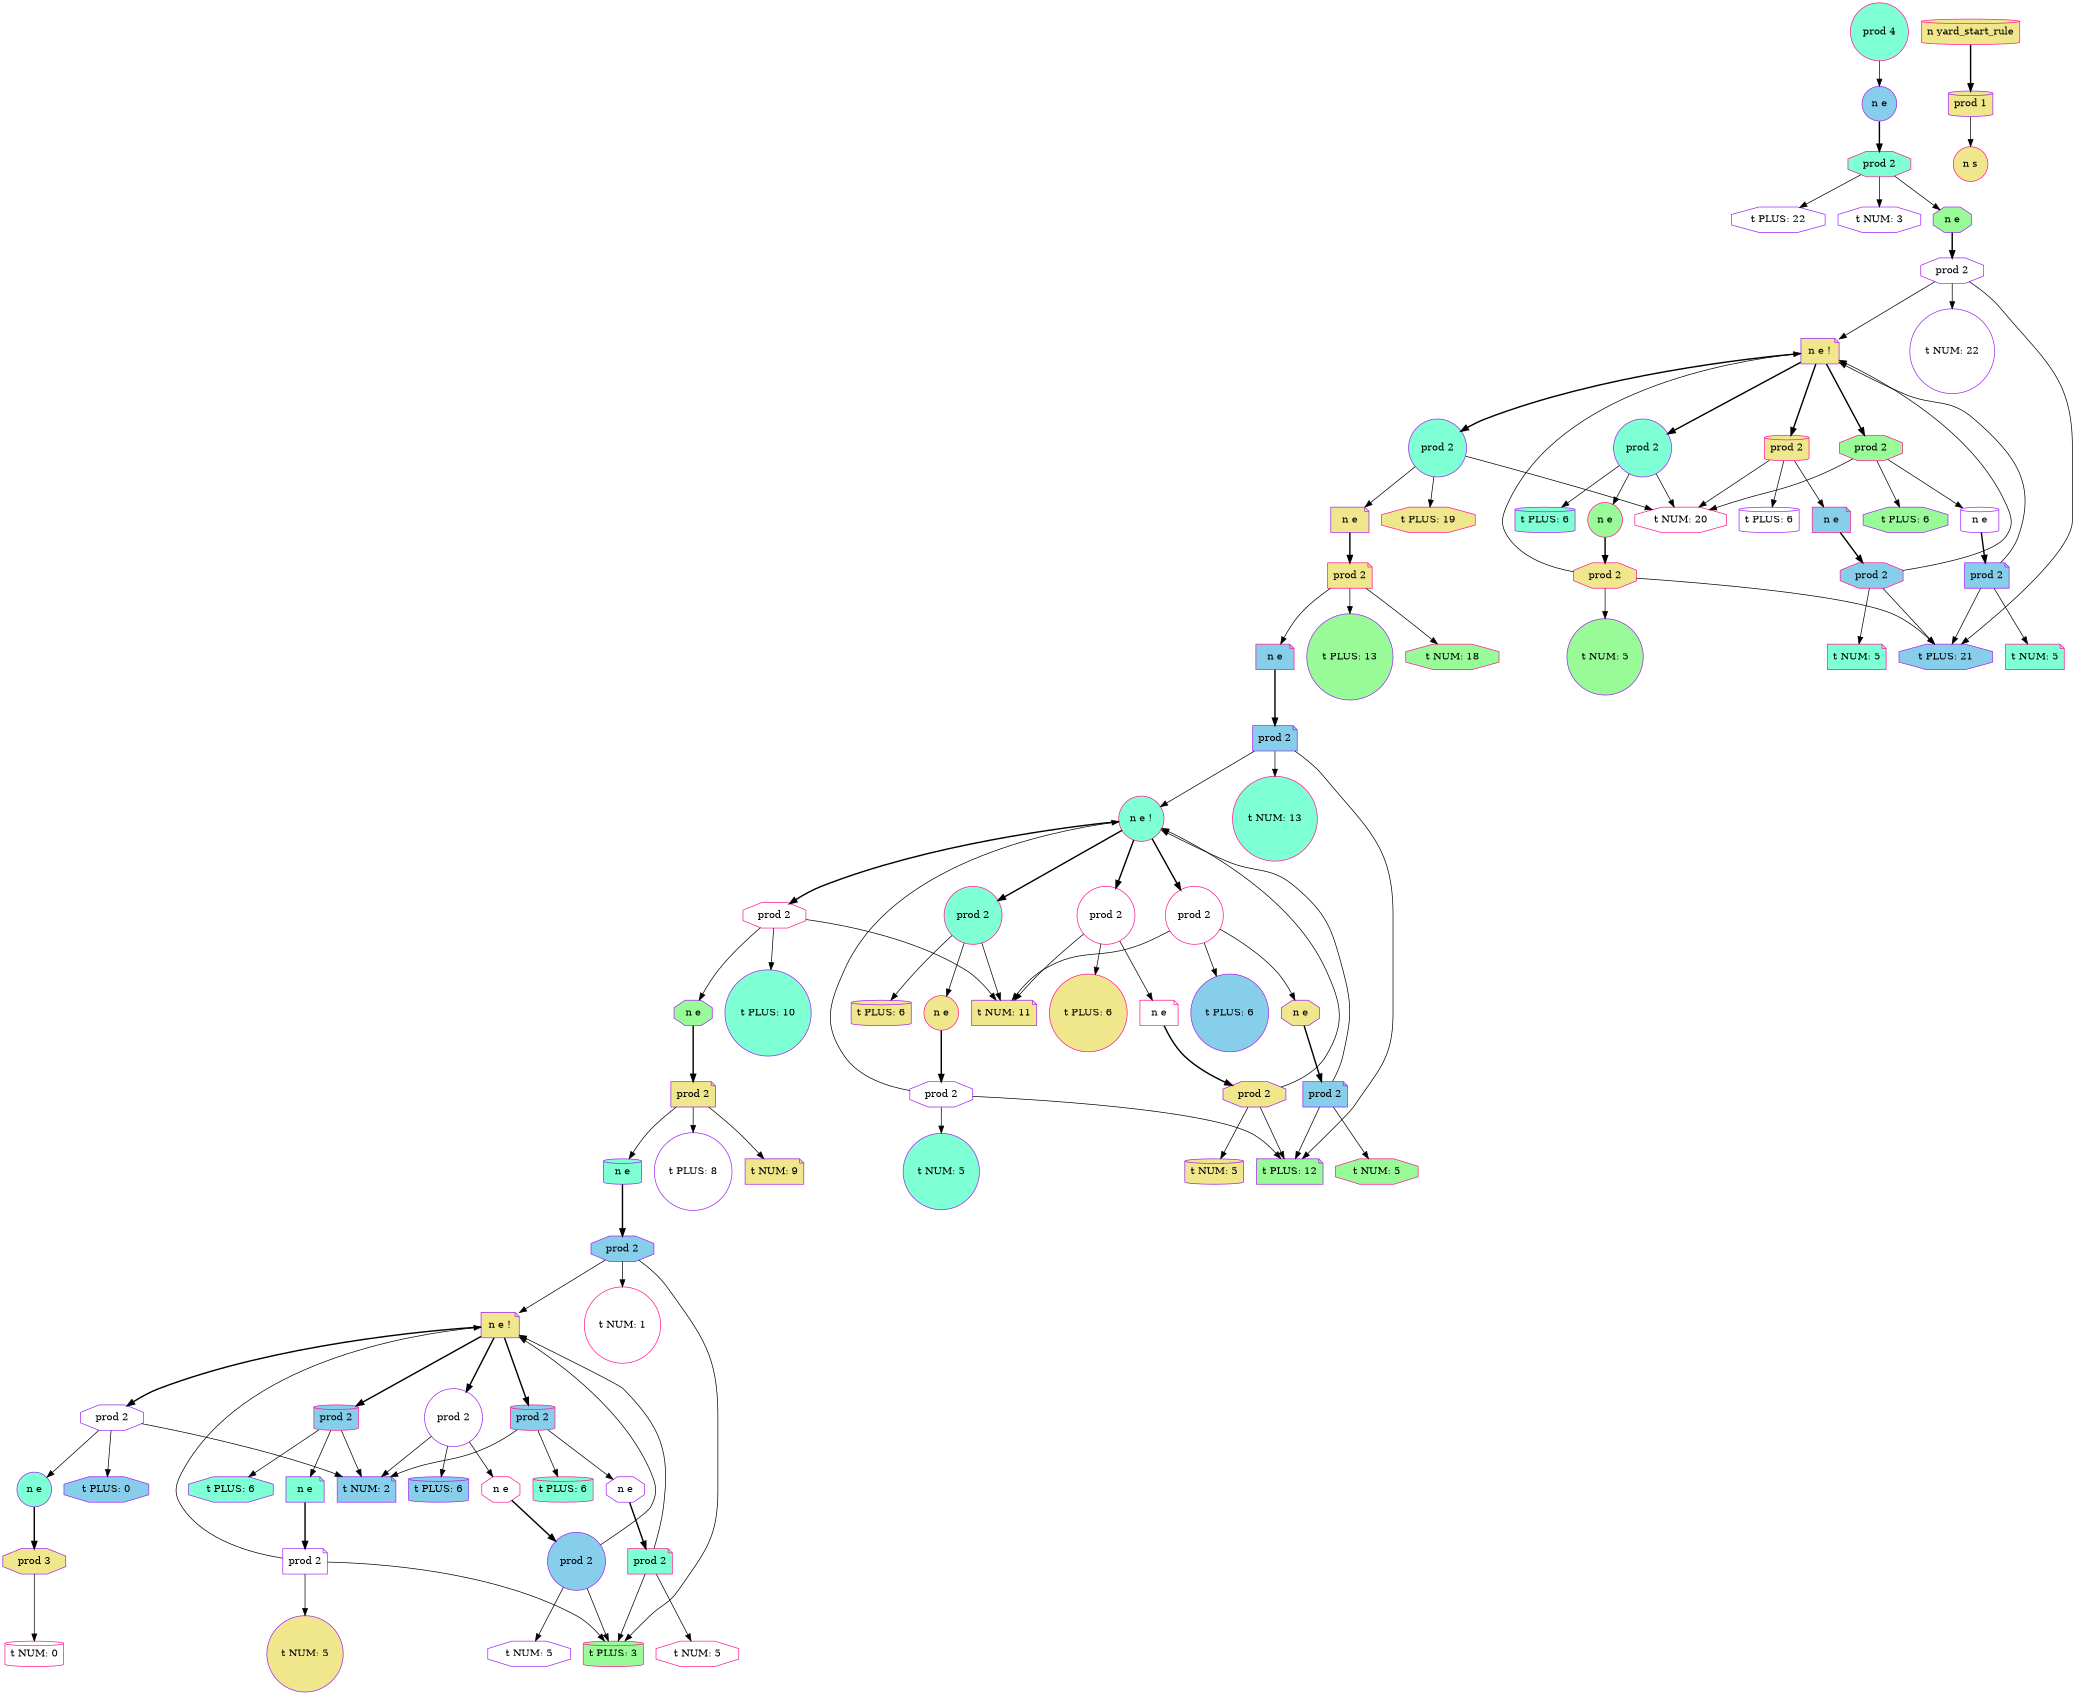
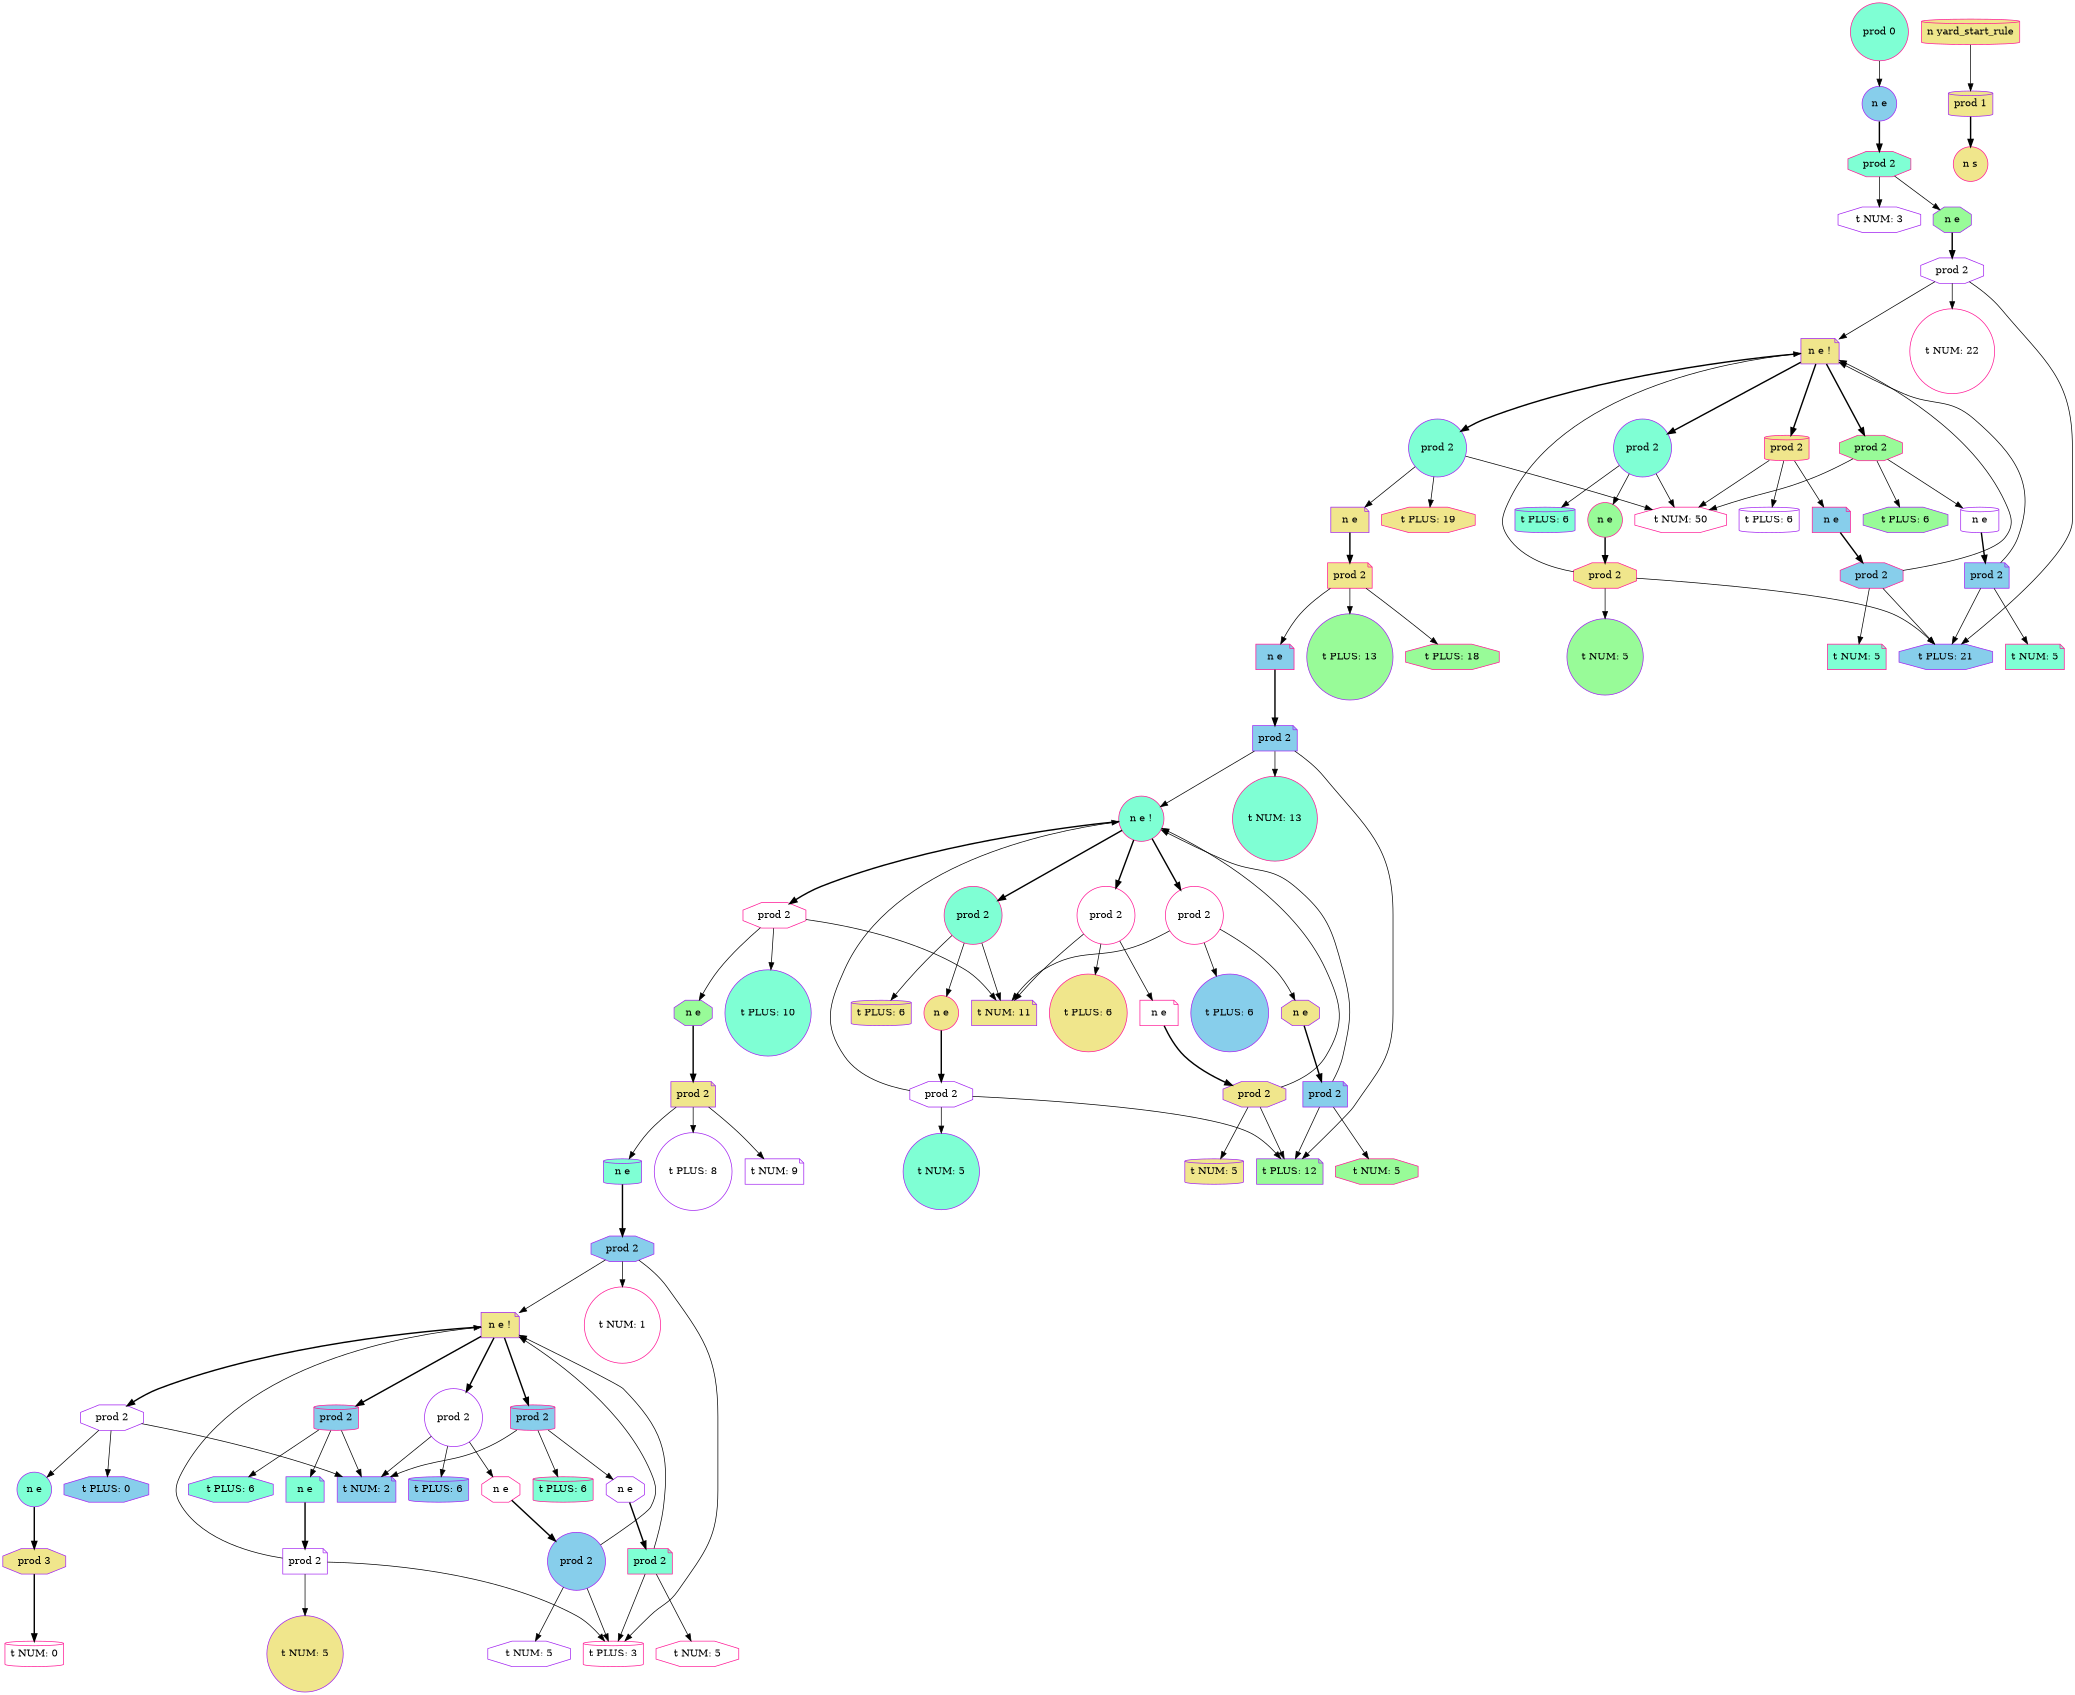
node "prod 4": label "prod 4" -> "prod 0"
edge "n yard_start_rule" -> "prod 1": style bold -> solid
edge "prod 1" -> "n s": style solid -> bold
node "t PLUS: 22": removed
node "t NUM: 22": color purple -> deeppink
node "t NUM: 20": label "t NUM: 20" -> "t NUM: 50"
node "t NUM: 18": label "t NUM: 18" -> "t PLUS: 18"
node "t NUM: 9": fillcolor khaki -> white
edge "prod 3" -> "t NUM: 0": style solid -> bold
node "t PLUS: 3": fillcolor palegreen -> white
